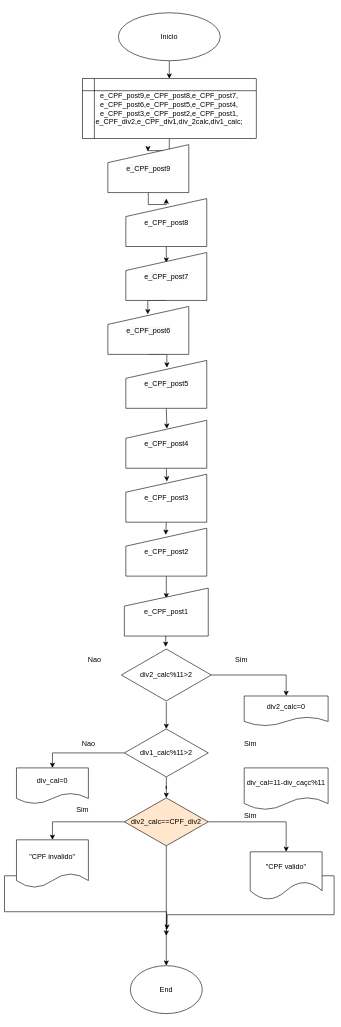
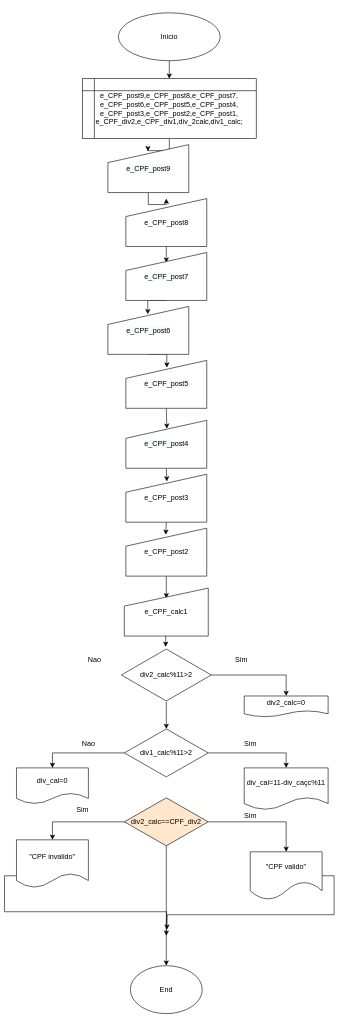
node "e_CPF_post1": label "e_CPF_post1" -> "e_CPF_calc1"
node "div2_calc=0": size 84x30 -> 84x21
edge "div1_calc%11>2" -> "div_cal=11-div_caçc%11": added
edge "div1_calc%11>2" -> "div2_calc==CPF_div2": removed
